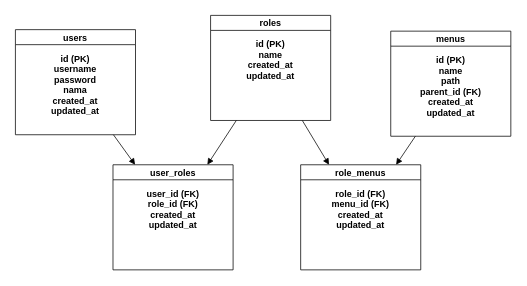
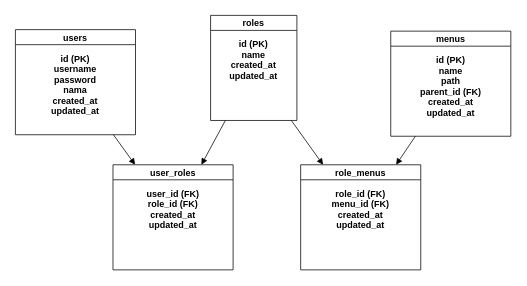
node "roles id (PK) name created_at updated_at": size 120x105 -> 86x105
